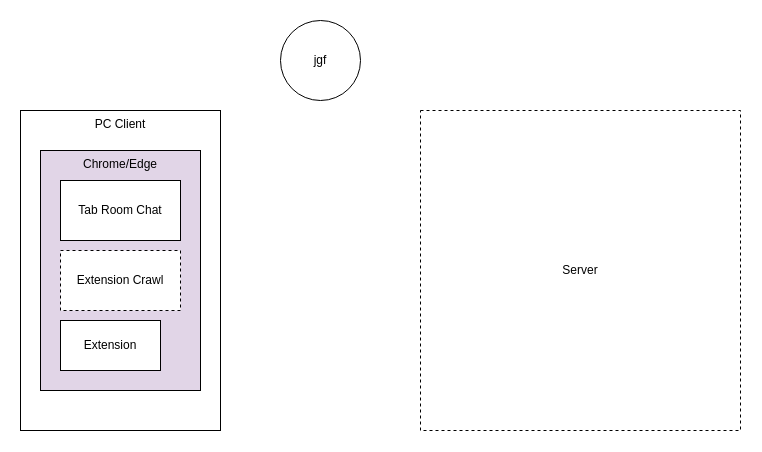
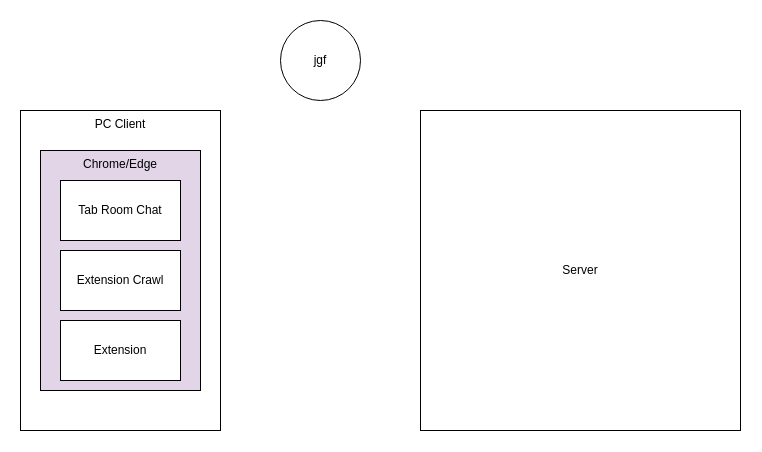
node "Server": style dashed -> solid
node "Extension Crawl": style dashed -> solid
node "Extension": size 100x50 -> 120x60
